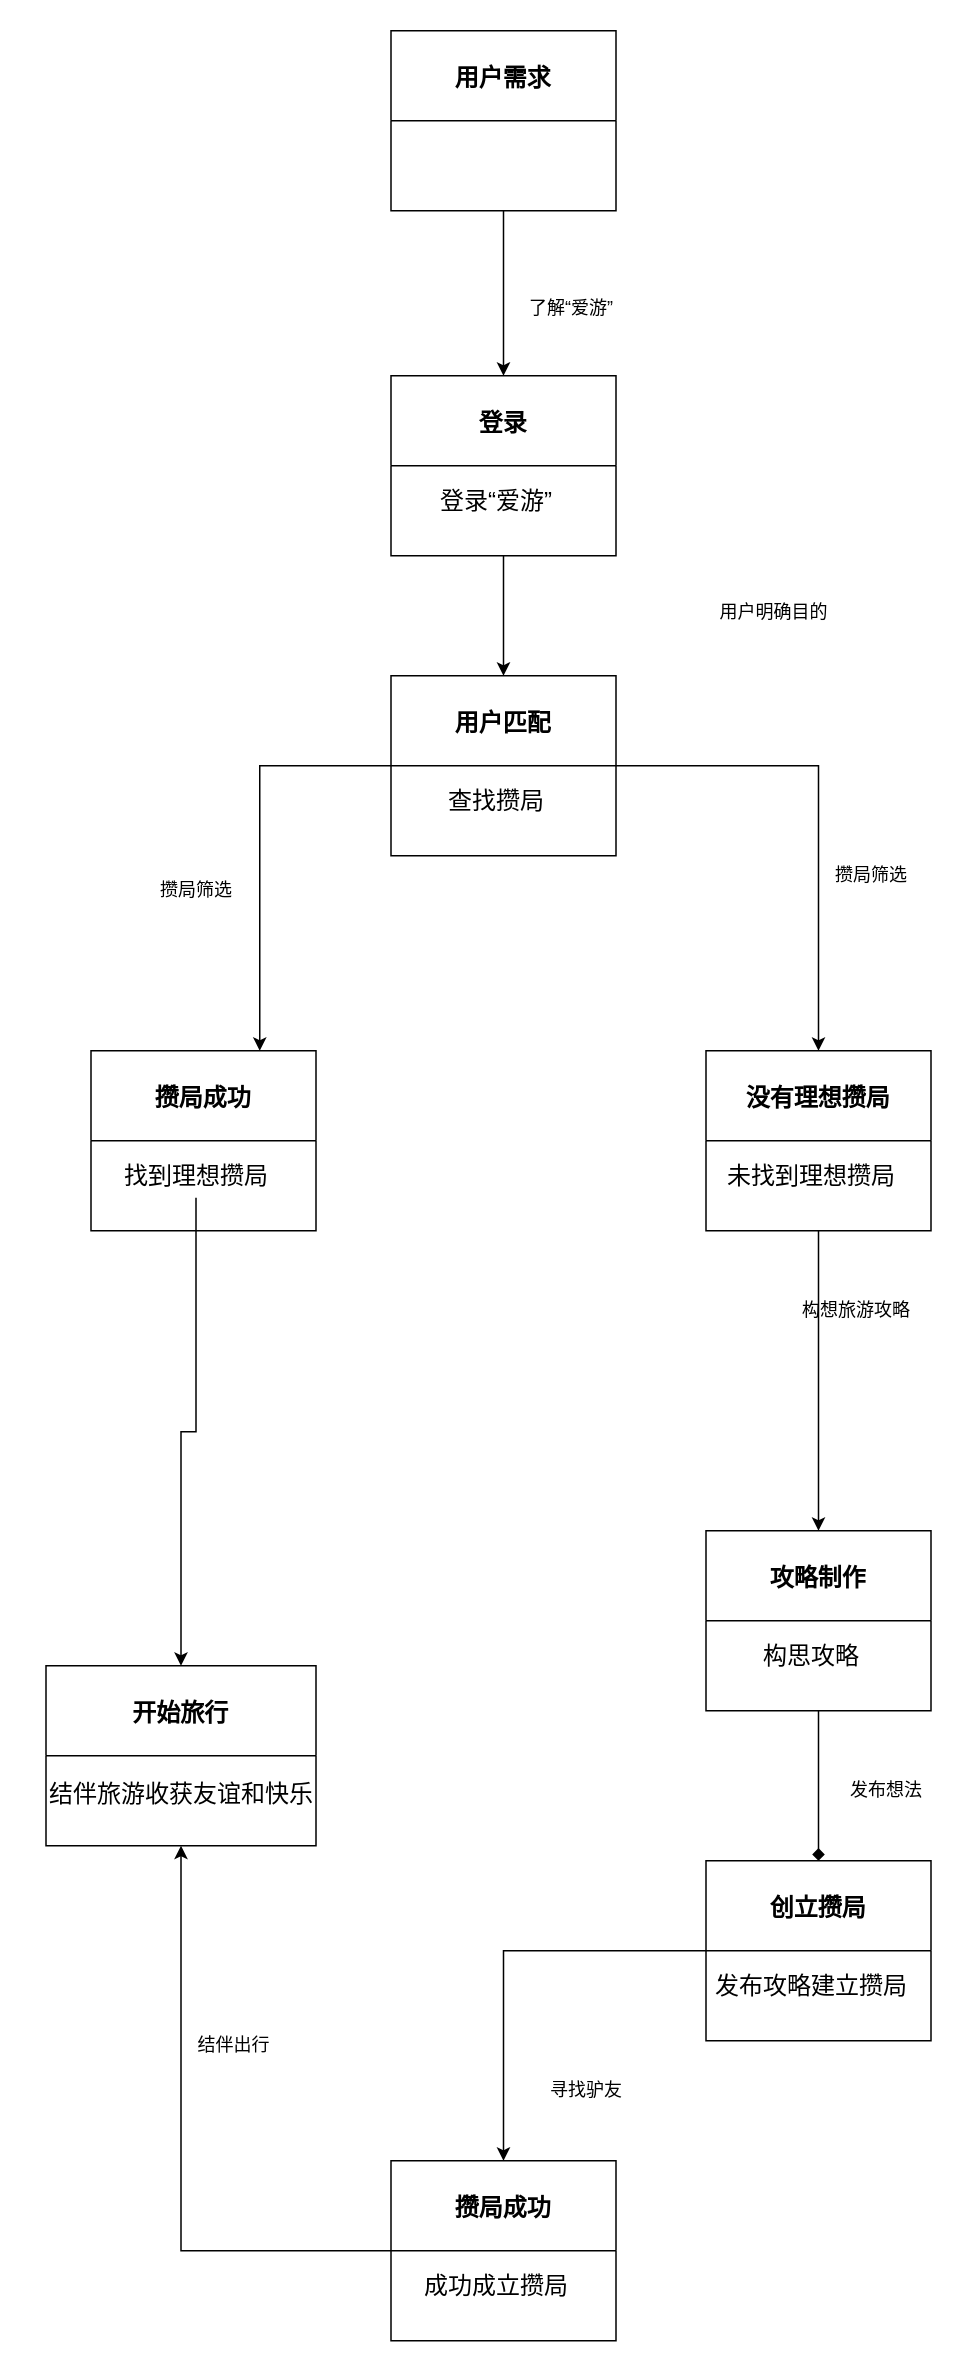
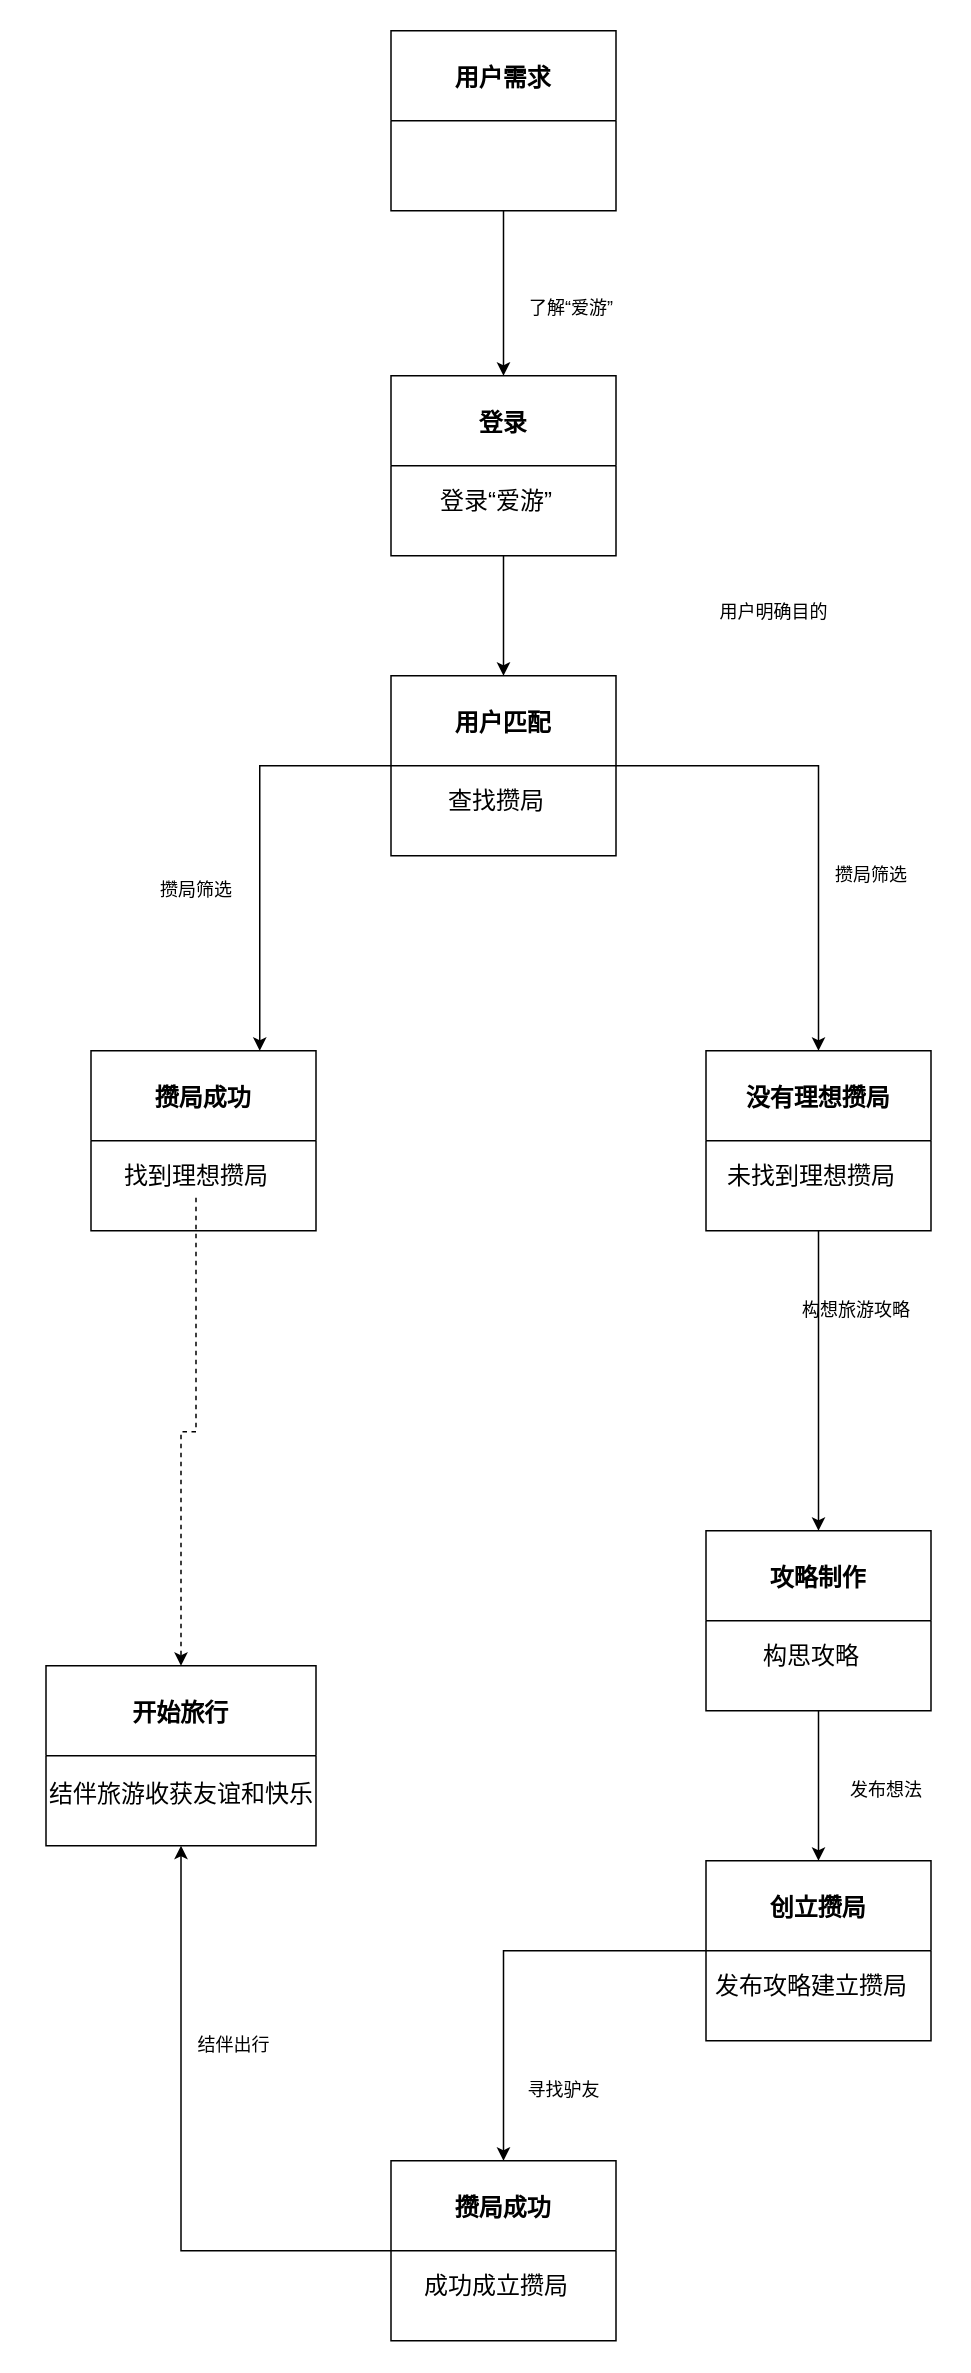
edge "找到理想攒局" -> "开始旅行": style solid -> dashed
edge "攻略制作" -> "创立攒局": arrowhead diamond -> classic
node "寻找驴友": moved (586, 2090) -> (563, 2090)
